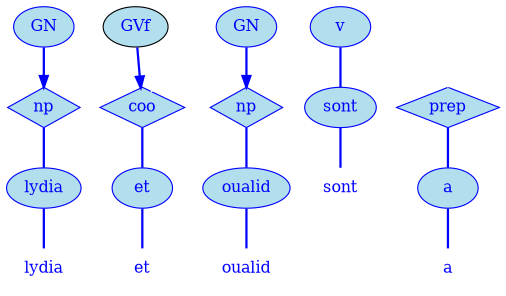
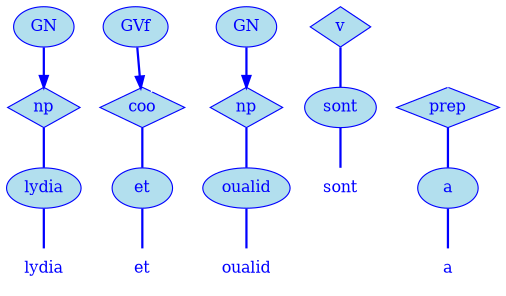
node "GVf": color black -> blue
node "v": shape ellipse -> diamond
